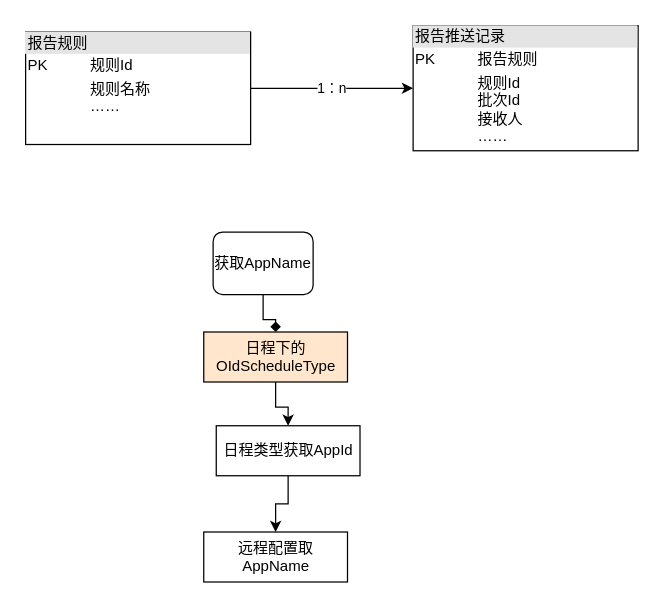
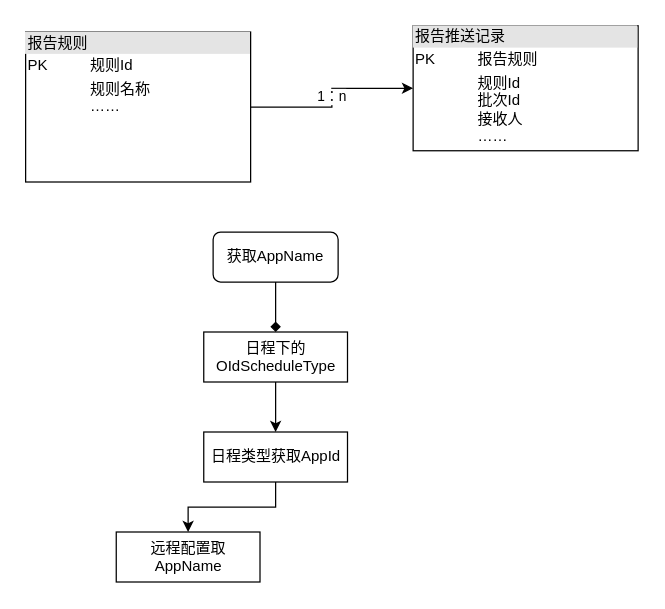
node "报告规则 PK 规则Id 规则名称 ……": size 225x113 -> 225x150
node "获取AppName": size 100x63 -> 125x50
node "日程下的OIdScheduleType": fillcolor #ffe6cc -> #ffffff
node "日程类型获取AppId": moved (288, 451) -> (276, 457)
node "远程配置取AppName": moved (276, 557) -> (188, 557)
